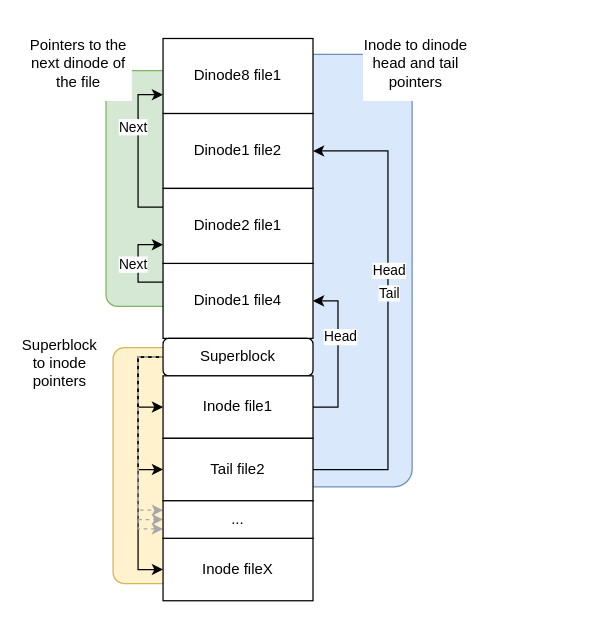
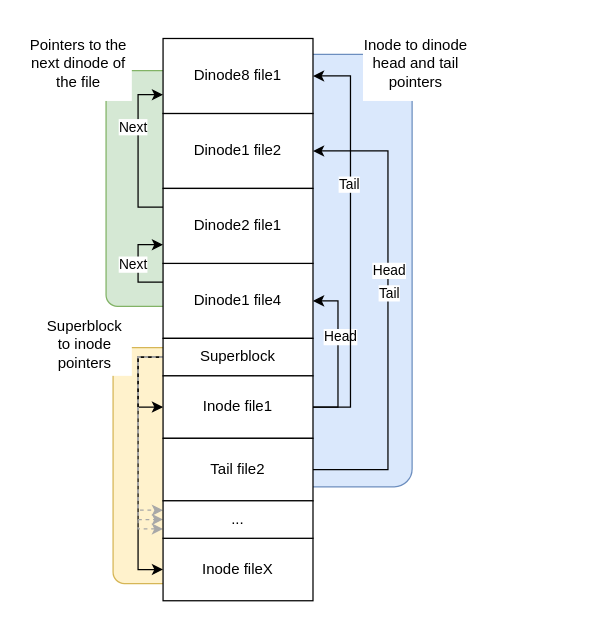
edge "Inode file1" -> "Dinode8 file1": added, label "Tail"
node "Superblock": shape rounded rectangle -> rectangle
node "Superblock to inode pointers": moved (60, 363) -> (85, 344)
edge "Superblock" -> "Tail file2": removed
